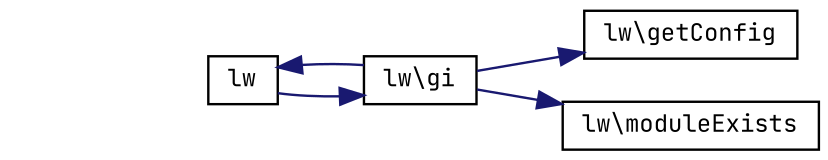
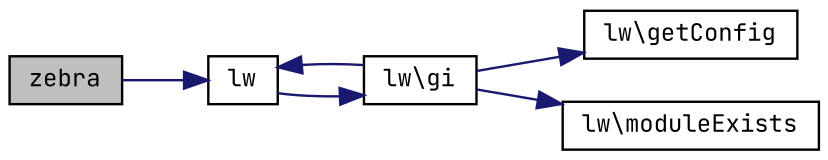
node "zebra": added
